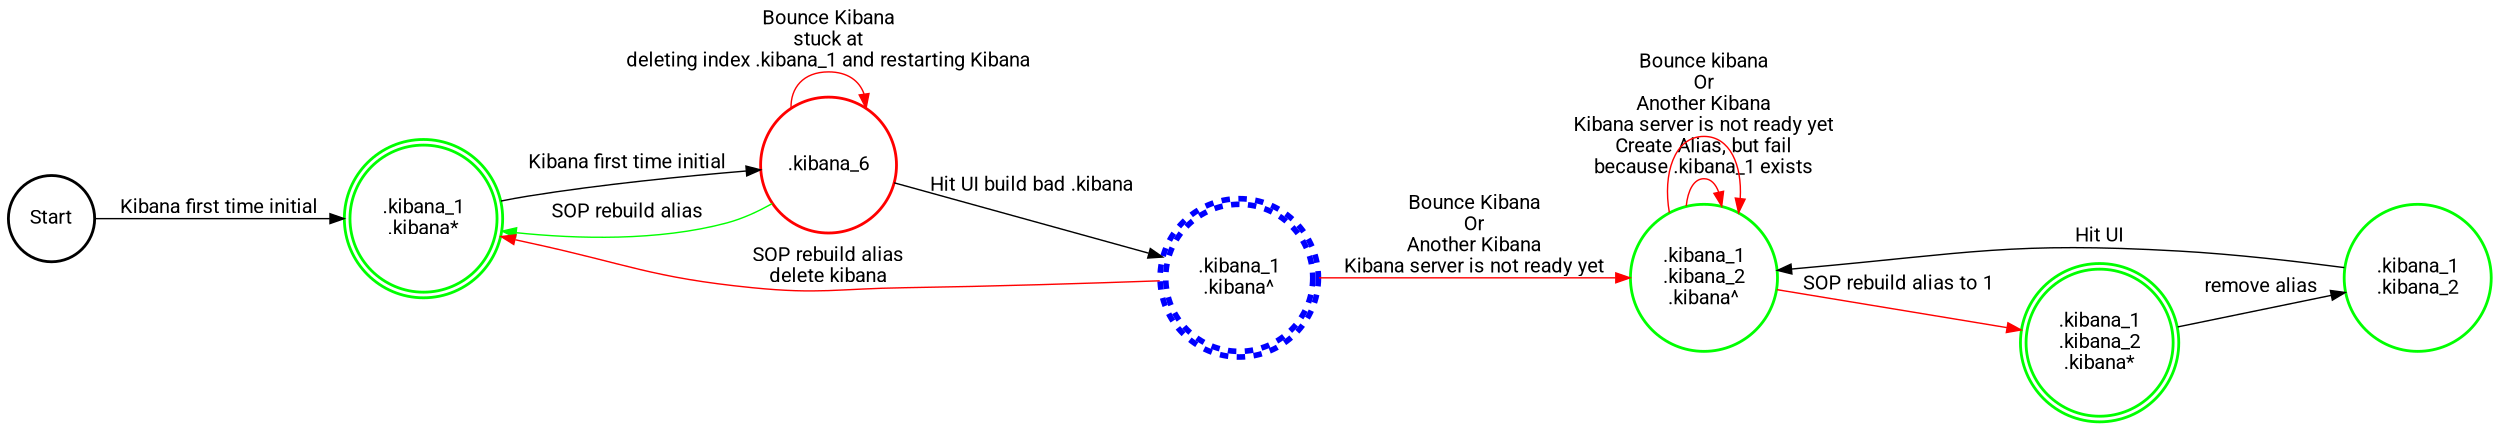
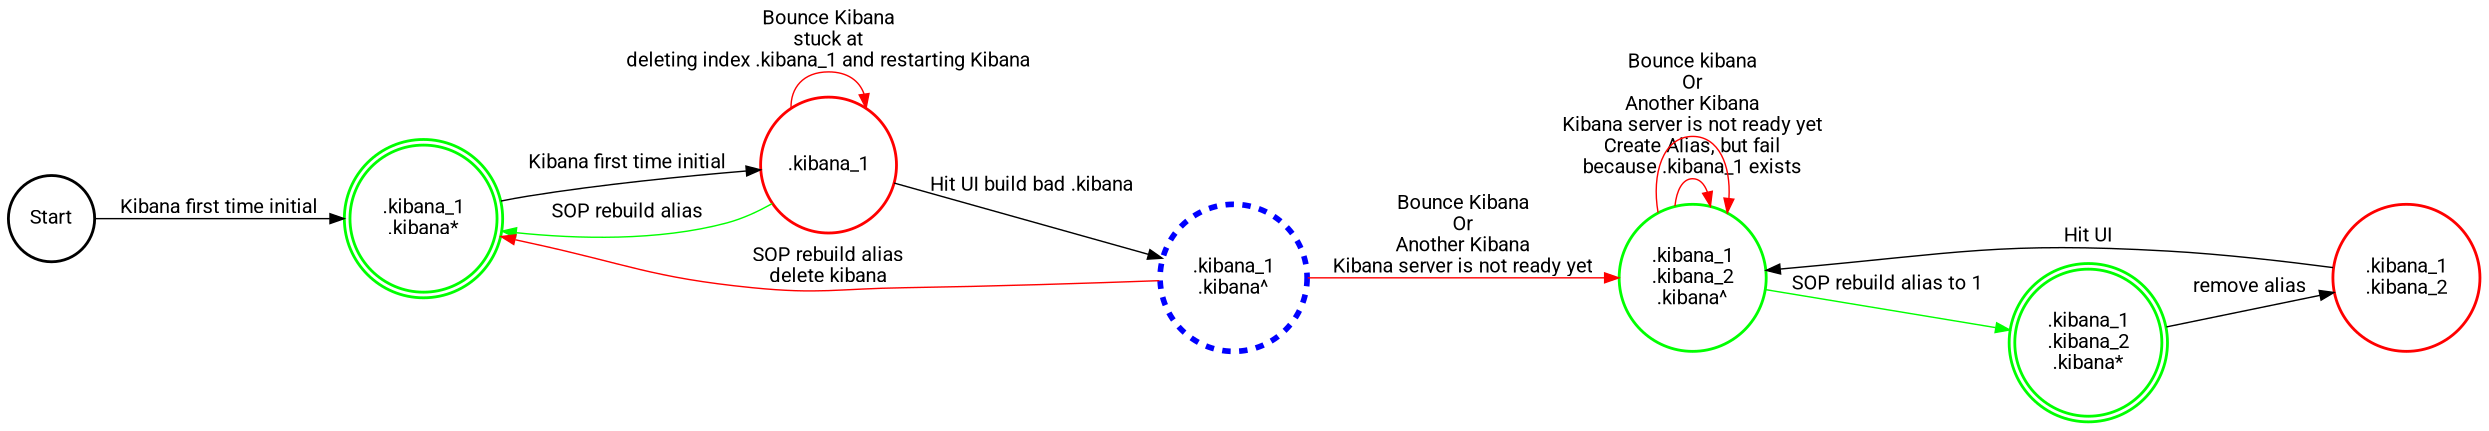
node ".kibana_6": label ".kibana_6" -> ".kibana_1"
node ".kibana_1 .kibana^": shape doublecircle -> circle
node ".kibana_1 .kibana_2": color green -> red
edge ".kibana_1 .kibana_2 .kibana^" -> ".kibana_1 .kibana_2 .kibana*": color red -> green
